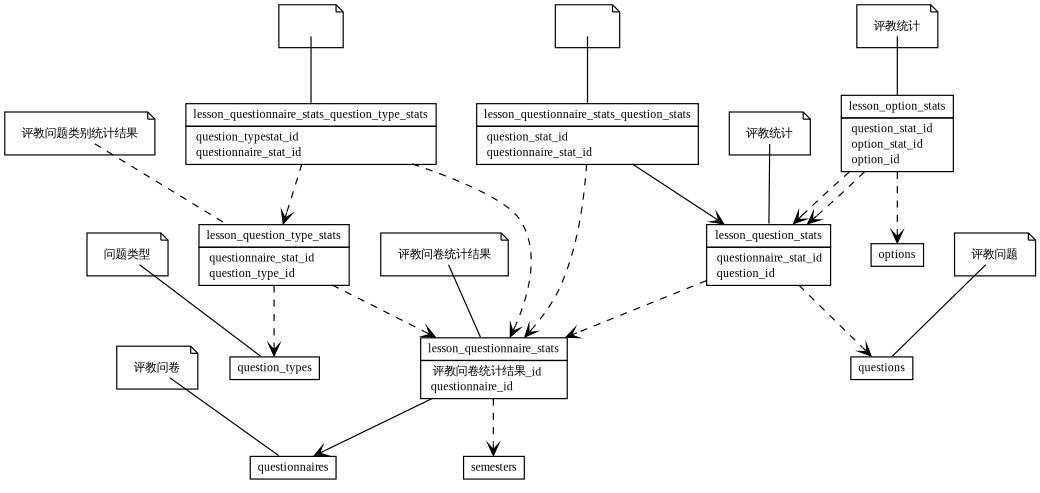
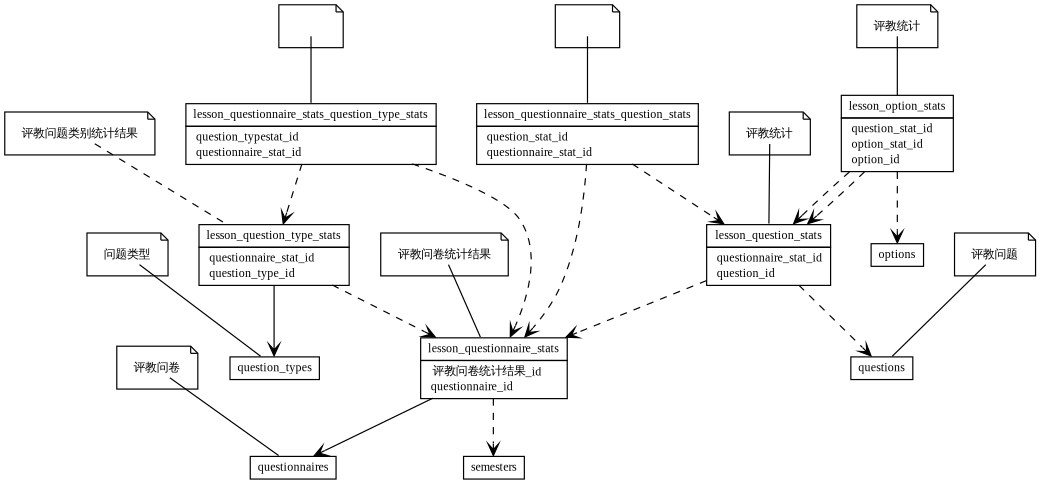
edge "lesson_questionnaire_stats_question_stats" -> "lesson_question_stats": style solid -> dashed
edge "lesson_question_type_stats" -> "question_types": style dashed -> solid
